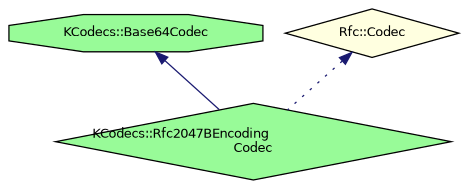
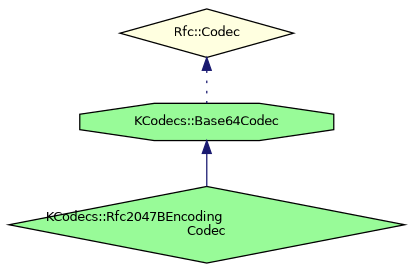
edge "KCodecs::Rfc2047BEncoding Codec" -> "Rfc::Codec": now "KCodecs::Base64Codec" -> "Rfc::Codec"
